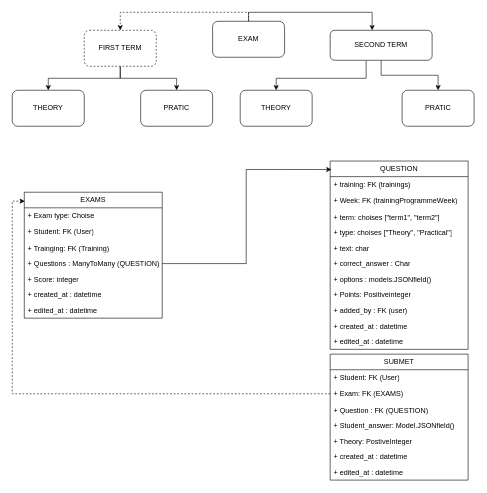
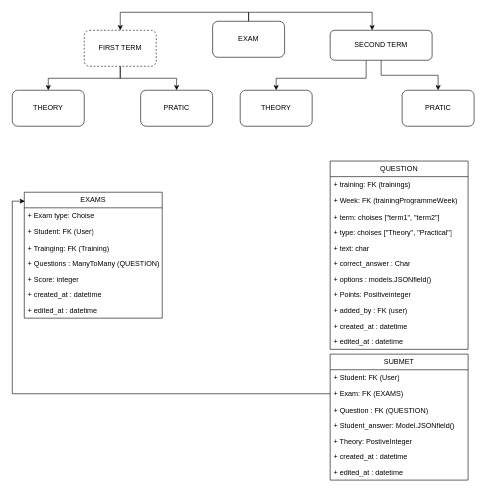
edge "EXAM" -> "FIRST TERM": style dashed -> solid
edge "+ Questions : ManyToMany (QUESTION)" -> "QUESTION": removed
edge "+ Exam: FK (EXAMS)" -> "EXAMS": style dashed -> solid
